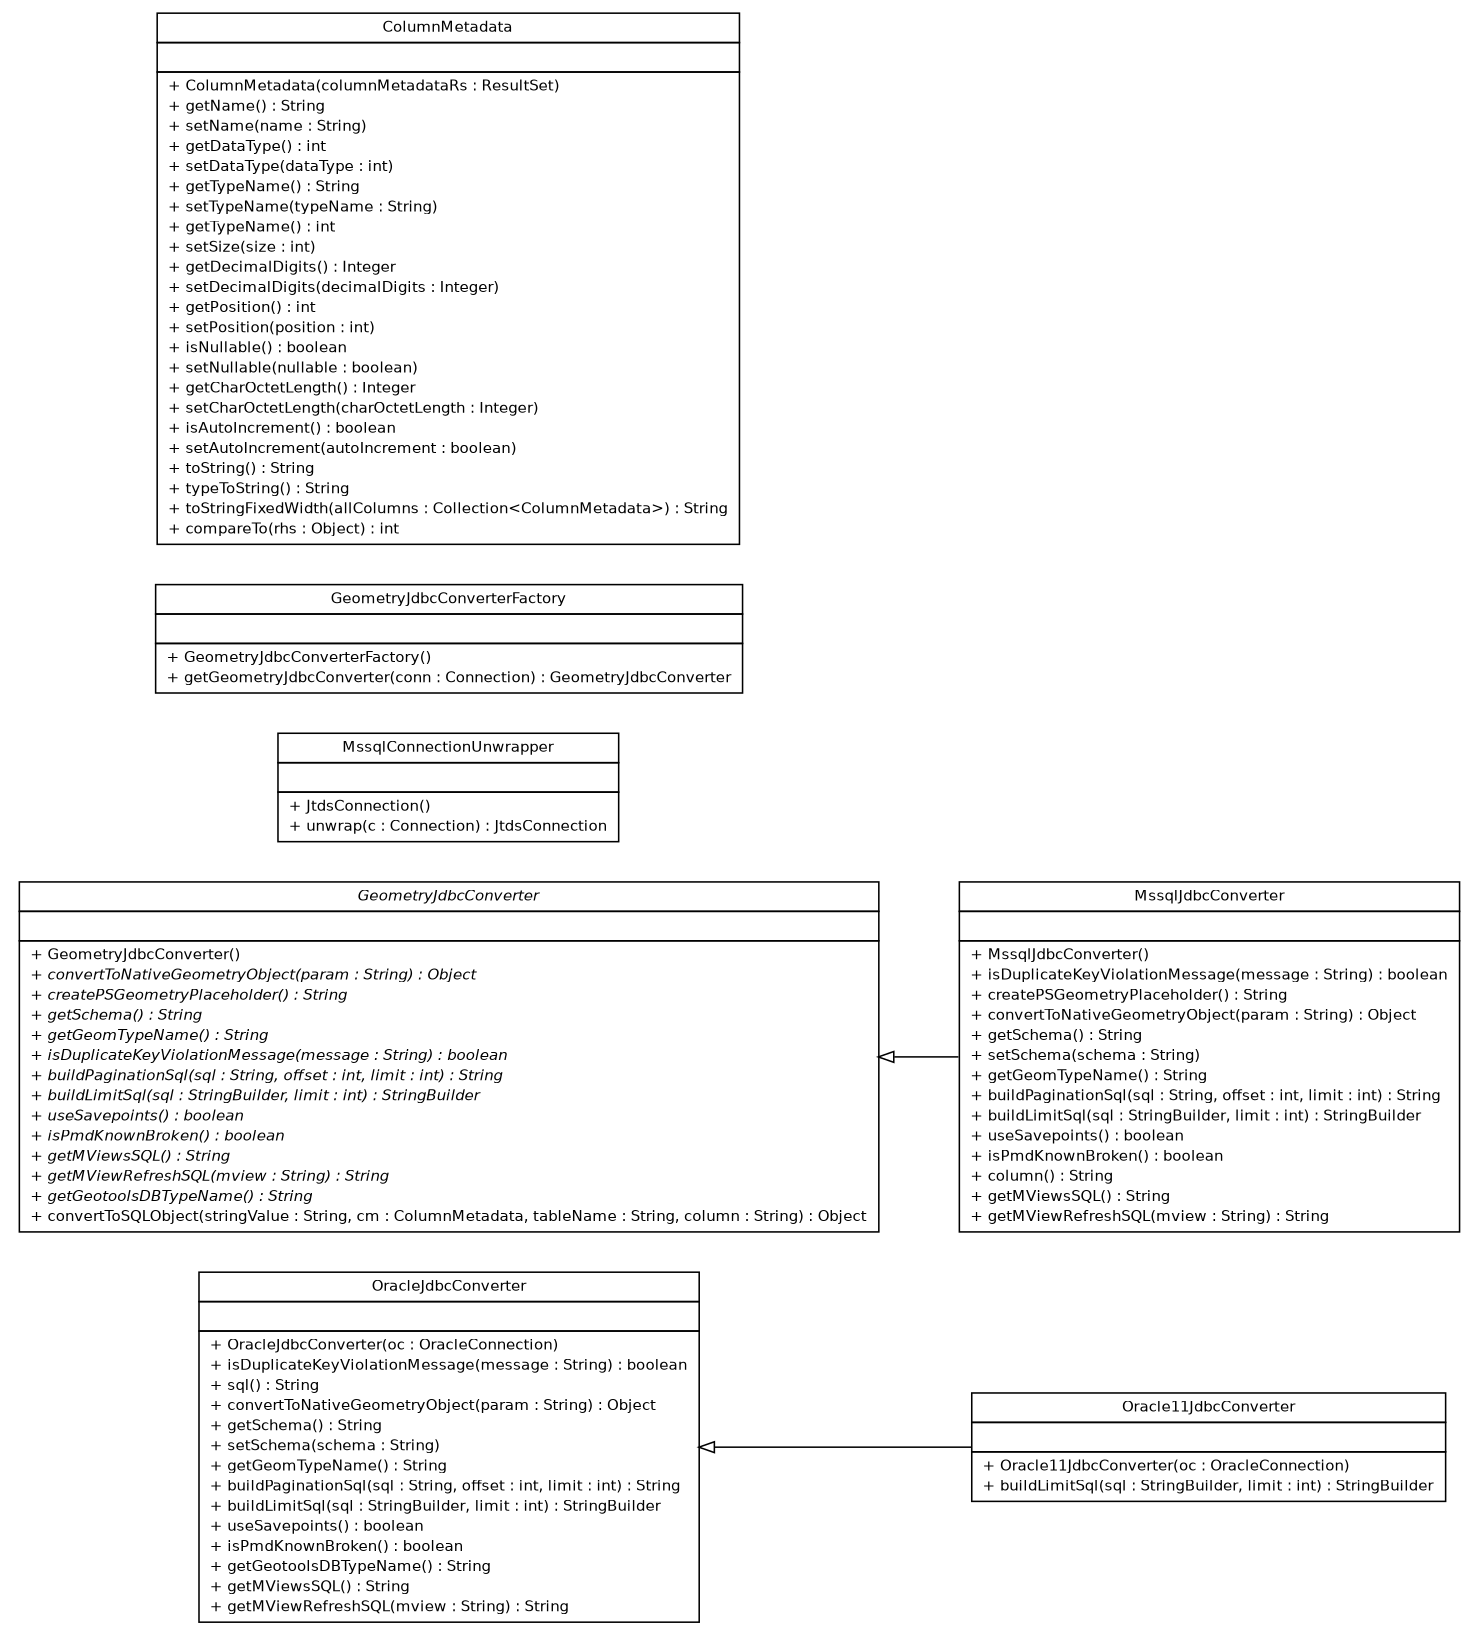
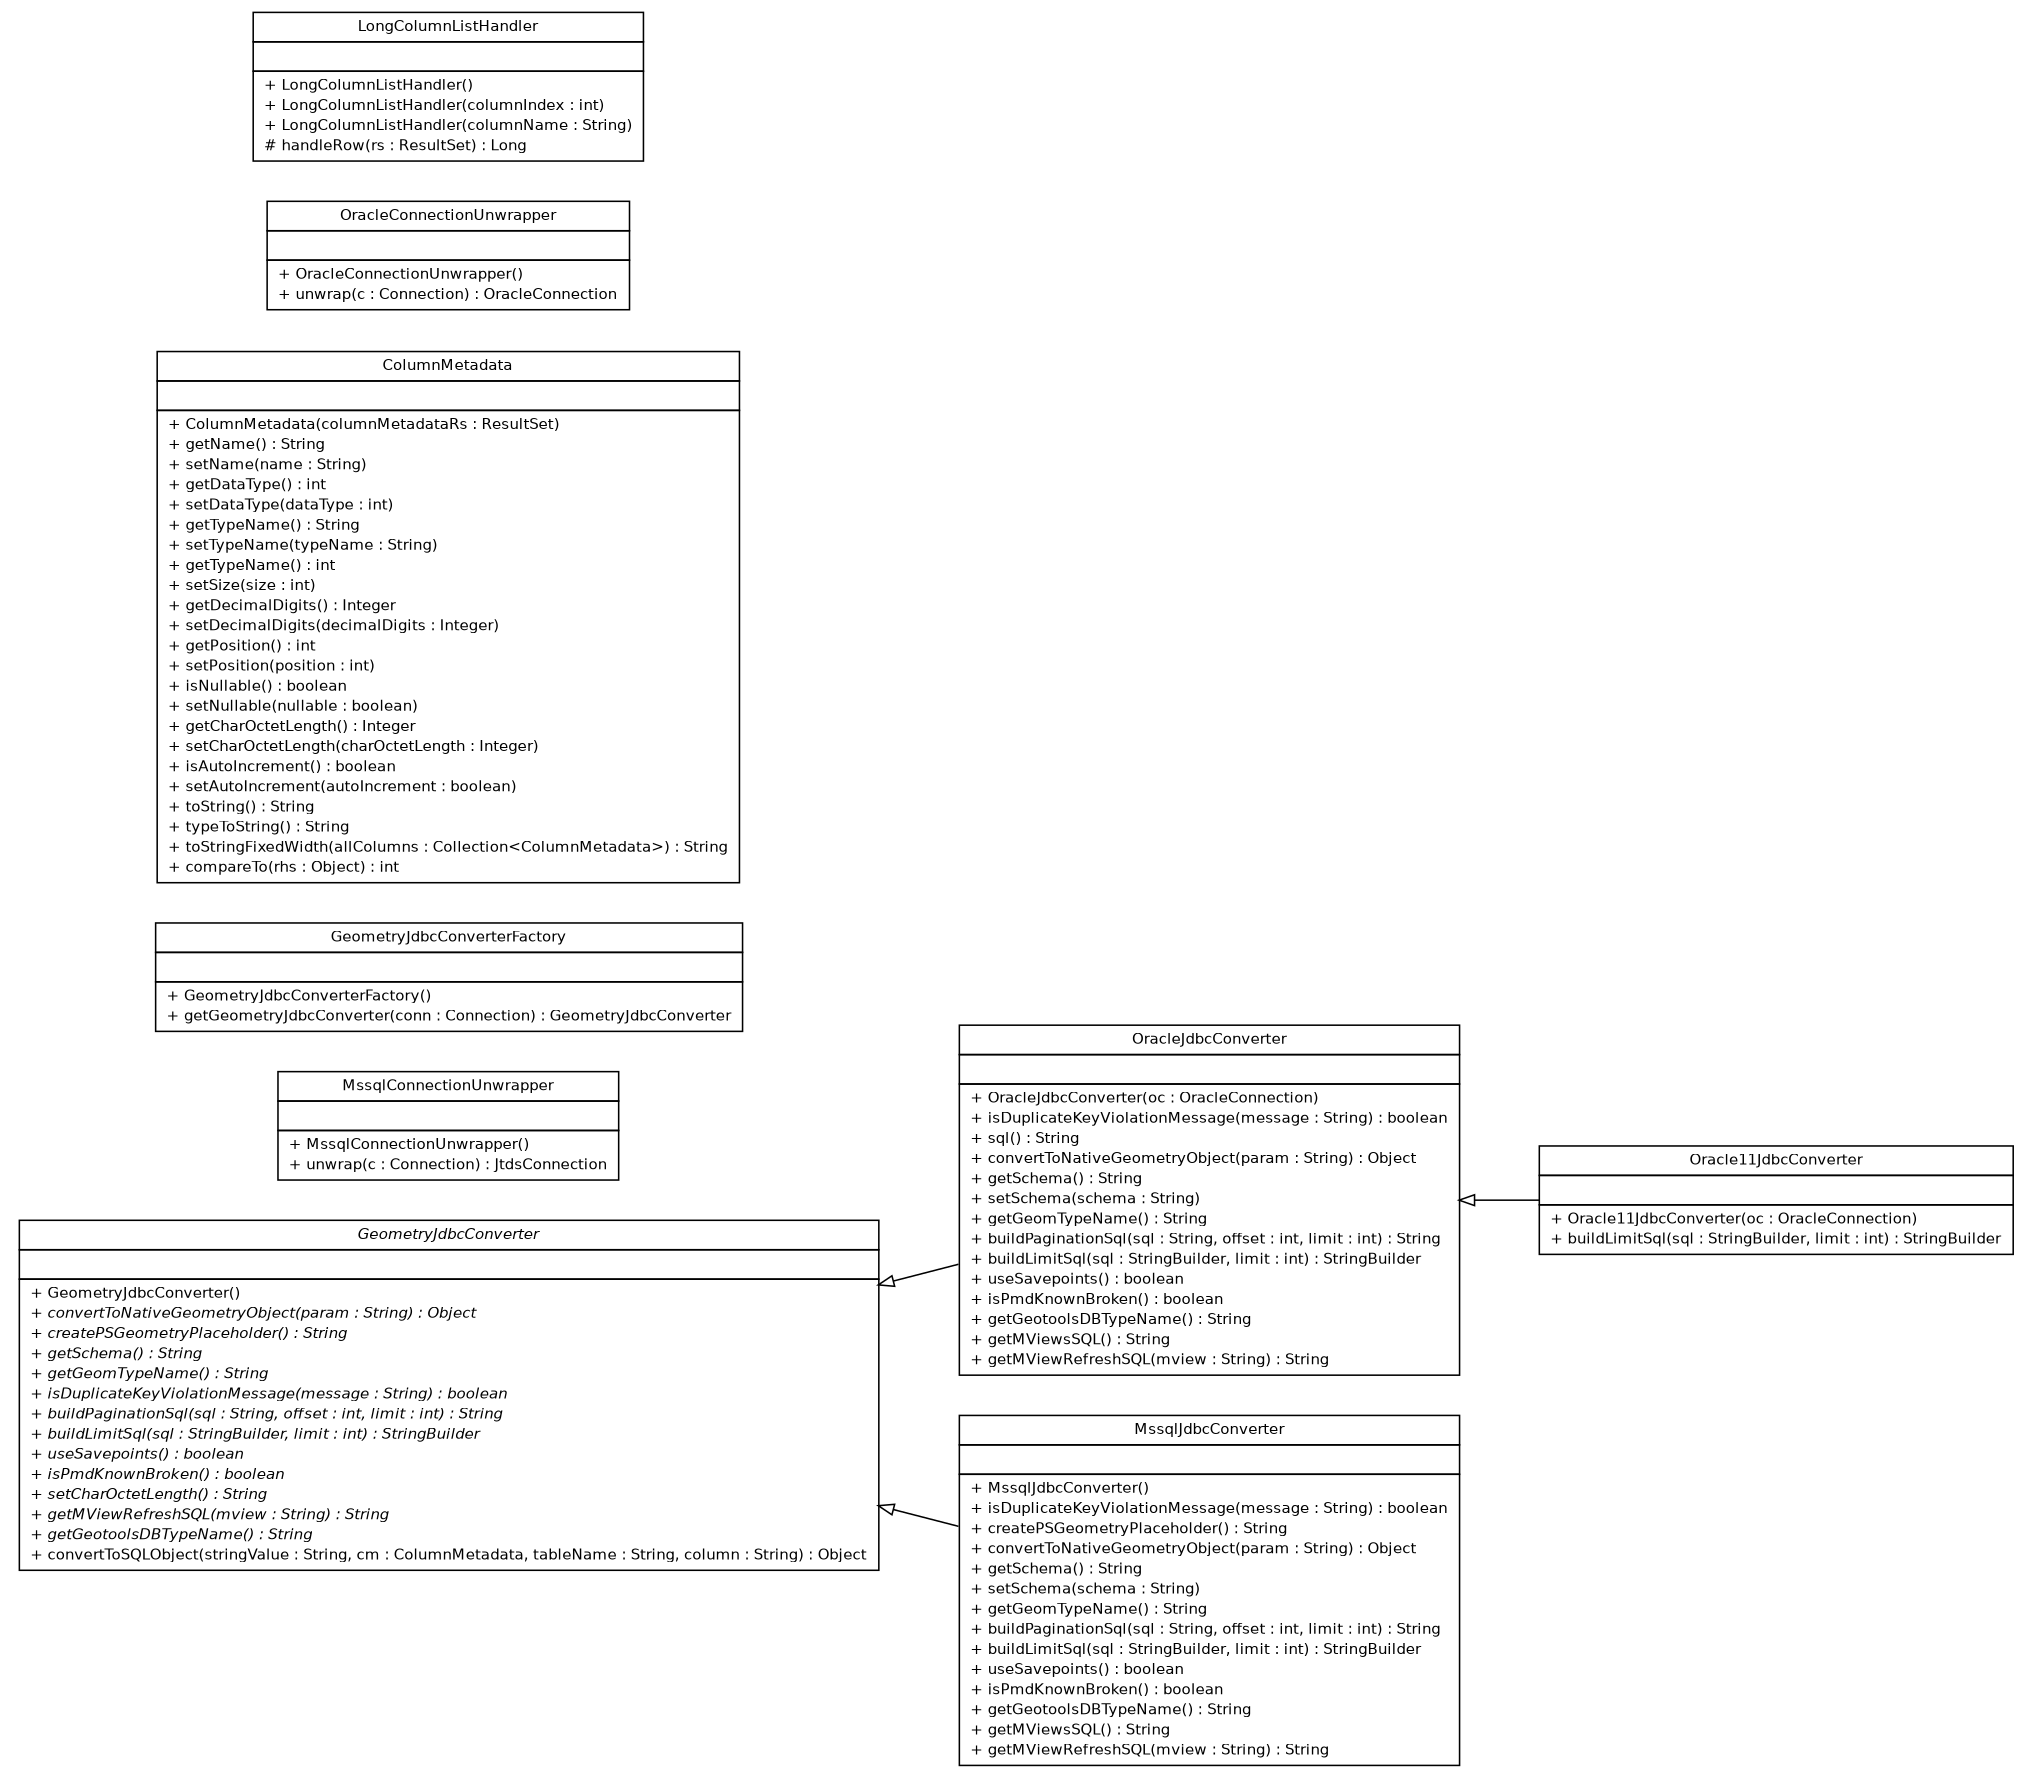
node "LongColumnListHandler": added
node "OracleConnectionUnwrapper": added
node "MssqlConnectionUnwrapper": text "+ JtdsConnection()" -> "+ MssqlConnectionUnwrapper()"
node "GeometryJdbcConverter": text "+ getMViewsSQL() : String" -> "+ setCharOctetLength() : String"
node "MssqlJdbcConverter": text "+ column() : String" -> "+ getGeotoolsDBTypeName() : String"
edge "OracleJdbcConverter" -> "GeometryJdbcConverter": added
